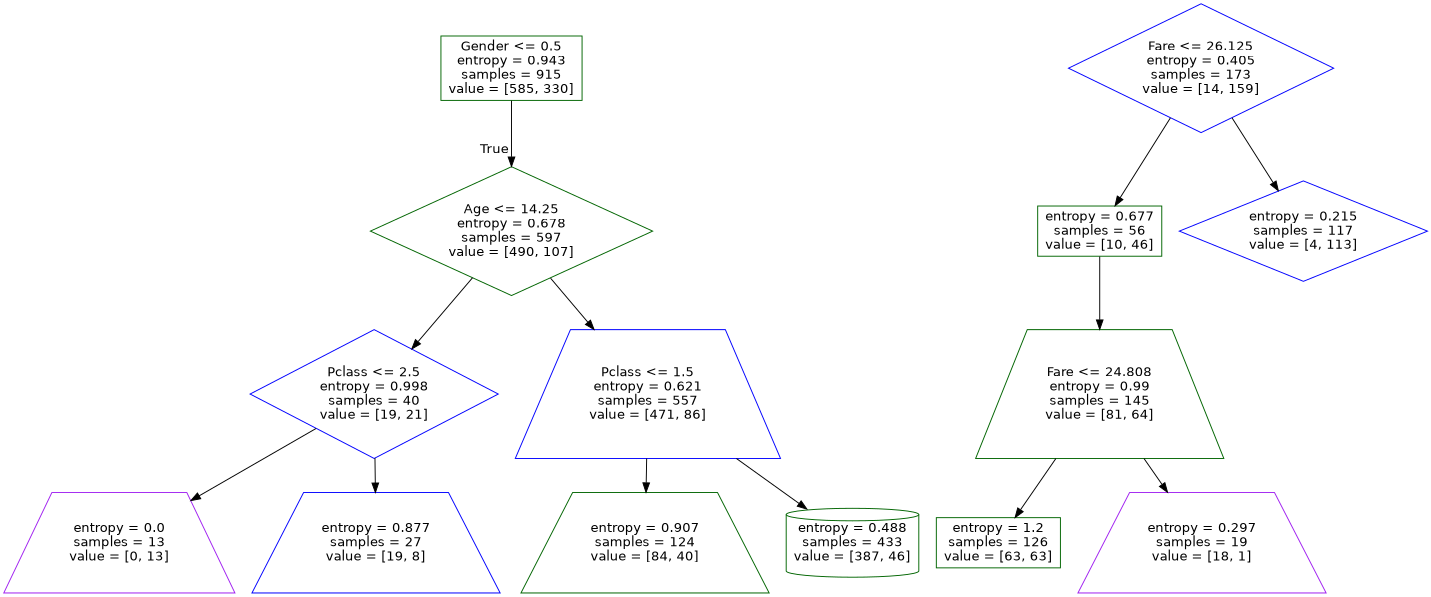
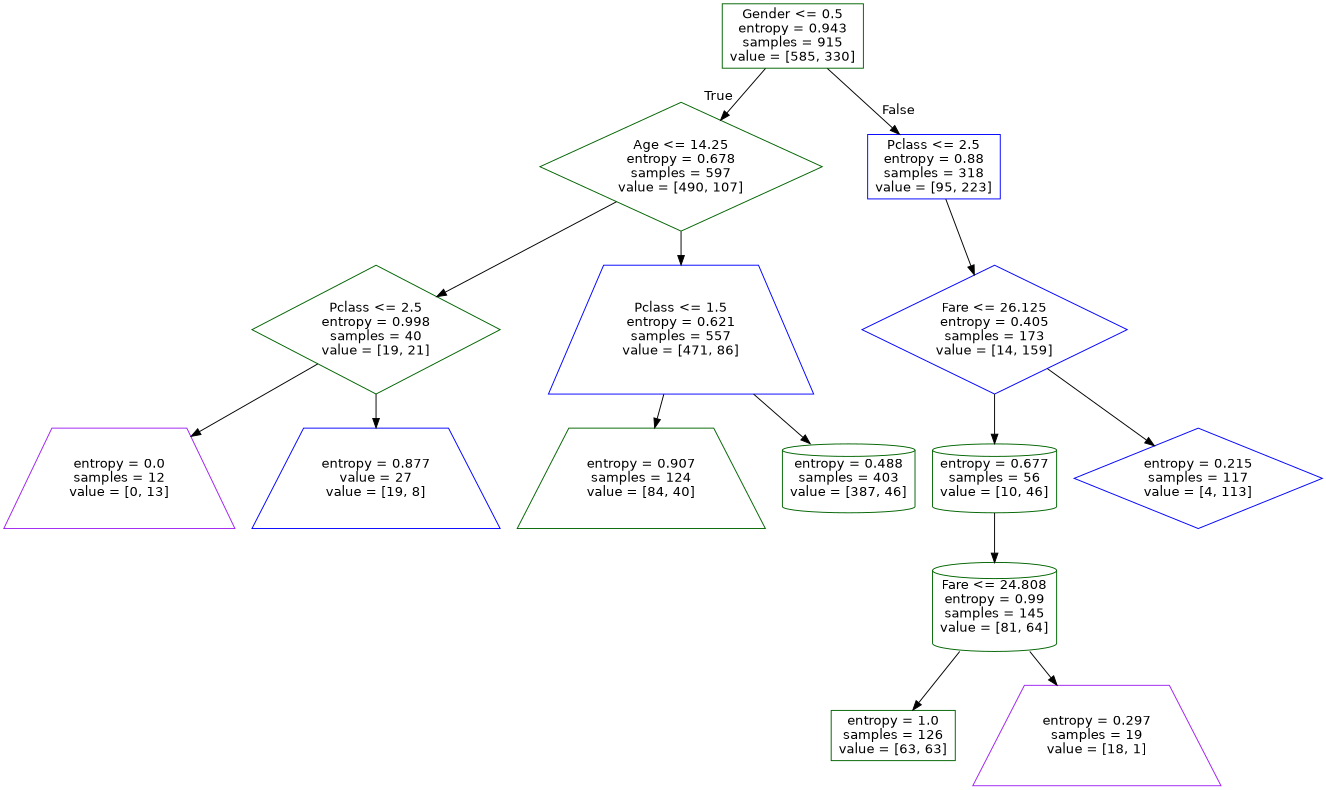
node "Pclass <= 2.5 entropy = 0.88 samples = 318 value = [95, 223]": added
node "entropy = 0.677 samples = 56 value = [10, 46]": shape box -> cylinder
node "Pclass <= 2.5 entropy = 0.998 samples = 40 value = [19, 21]": color blue -> darkgreen
node "Fare <= 24.808 entropy = 0.99 samples = 145 value = [81, 64]": shape trapezium -> cylinder
node "entropy = 0.0 samples = 13 value = [0, 13]": label "entropy = 0.0 samples = 13 value = [0, 13]" -> "entropy = 0.0 samples = 12 value = [0, 13]"
node "entropy = 0.877 samples = 27 value = [19, 8]": label "entropy = 0.877 samples = 27 value = [19, 8]" -> "entropy = 0.877 value = 27 value = [19, 8]"
node "entropy = 0.488 samples = 433 value = [387, 46]": label "entropy = 0.488 samples = 433 value = [387, 46]" -> "entropy = 0.488 samples = 403 value = [387, 46]"
node "entropy = 1.2 samples = 126 value = [63, 63]": label "entropy = 1.2 samples = 126 value = [63, 63]" -> "entropy = 1.0 samples = 126 value = [63, 63]"
